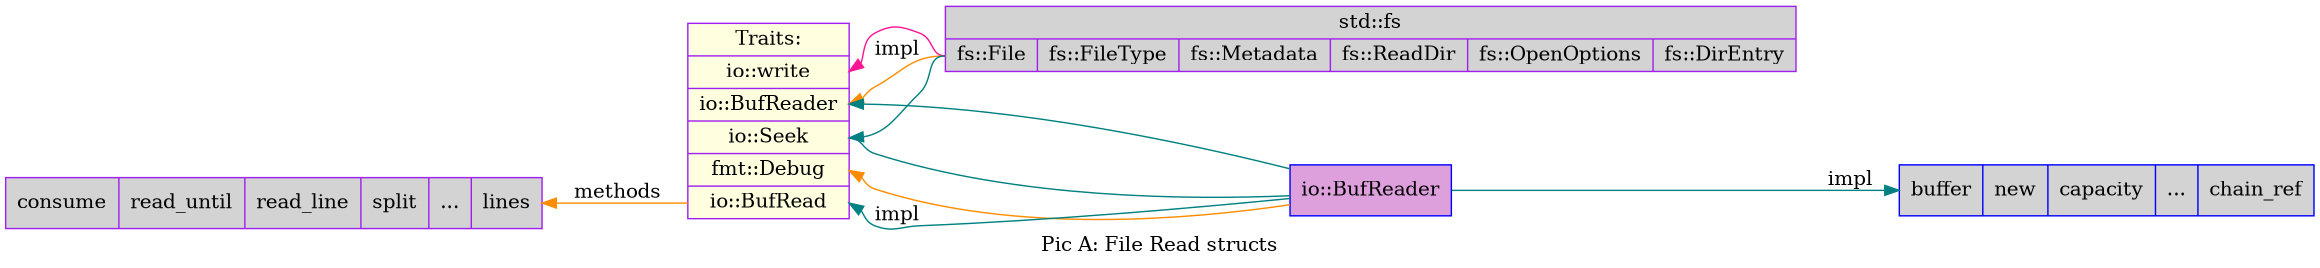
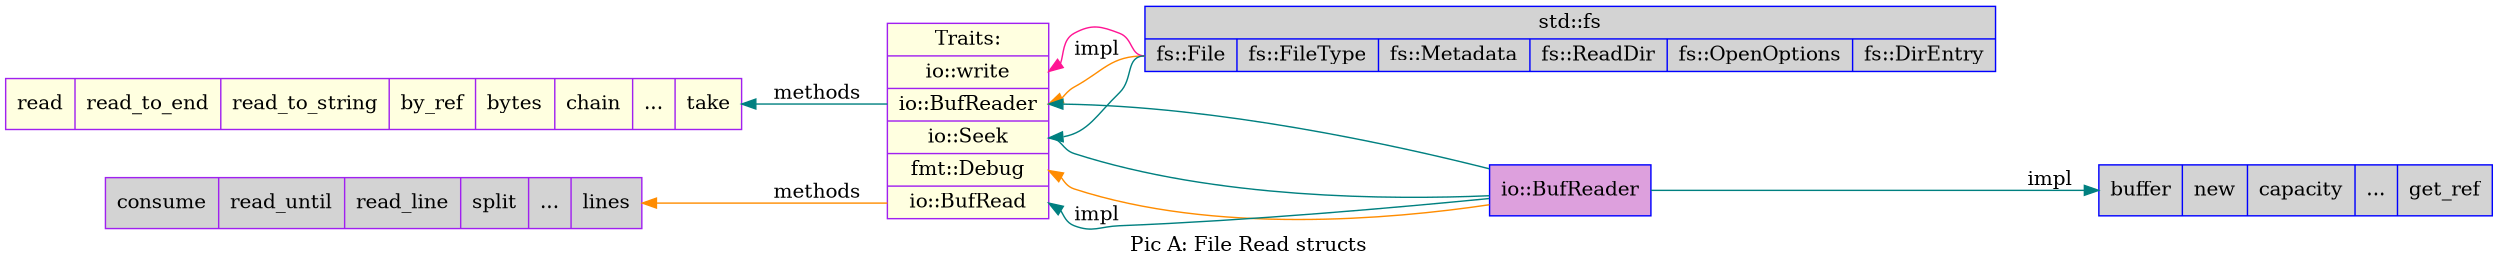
node "std::fs": color purple -> blue
node "read": added
node "buffer": text "chain_ref" -> "get_ref"
